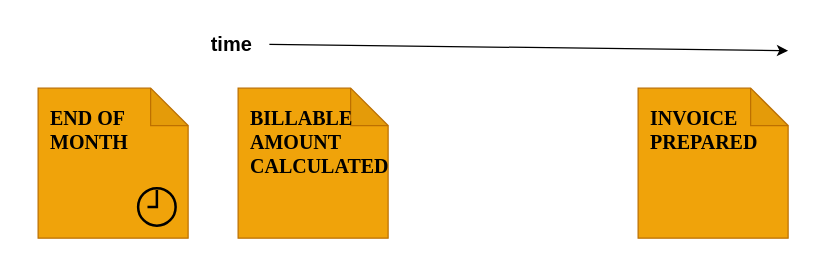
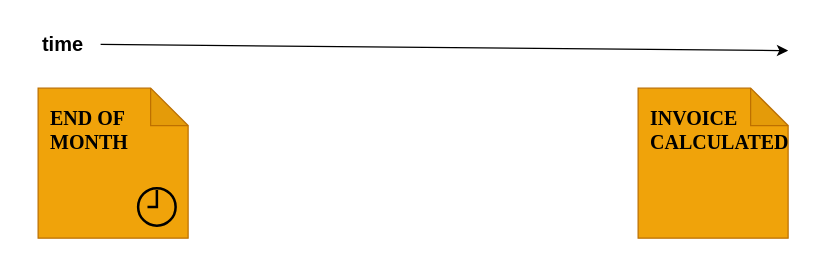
node "time": moved (232, 44) -> (63, 44)
node "INVOICE PREPARED": label "INVOICE PREPARED" -> "INVOICE CALCULATED"
node "BILLABLE AMOUNT CALCULATED": removed
